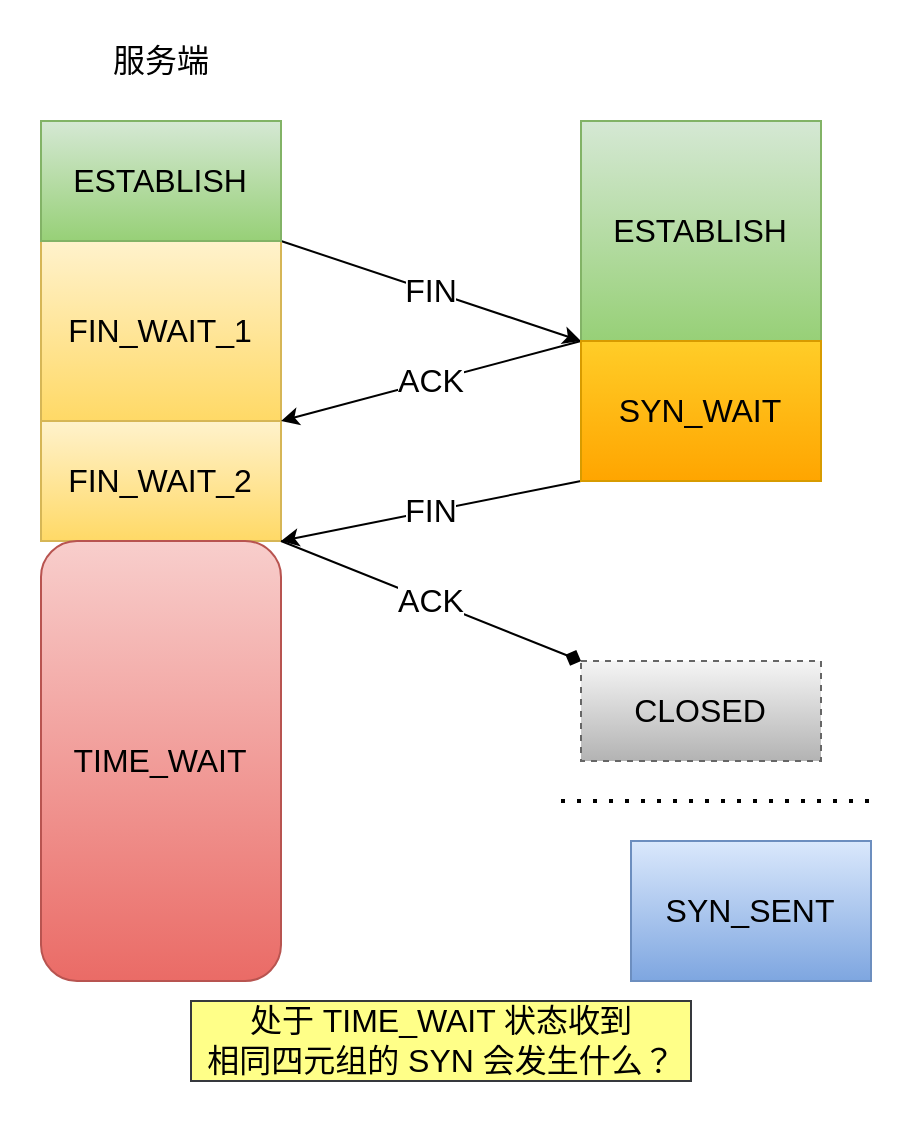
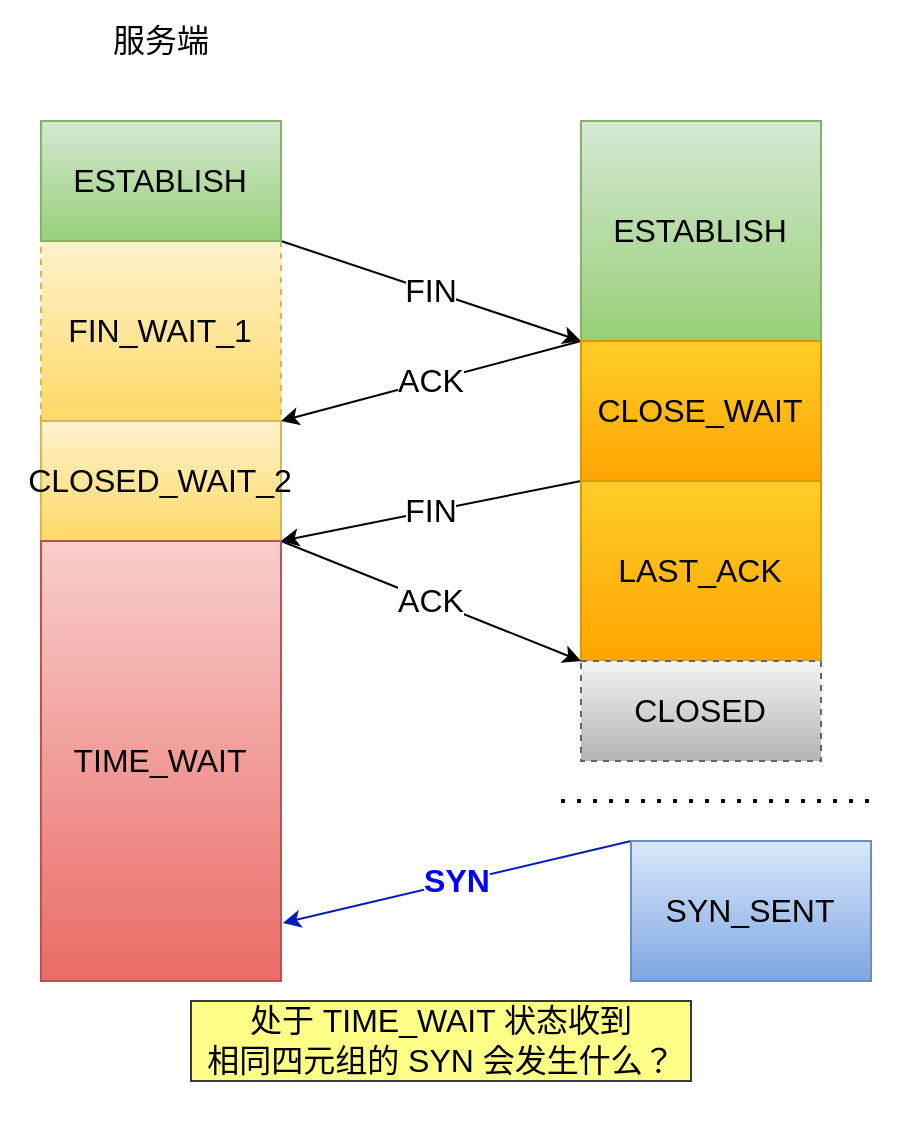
node "服务端": moved (161, 61) -> (161, 41)
node "FIN_WAIT_1": style solid -> dashed
node "SYN_WAIT": label "SYN_WAIT" -> "CLOSE_WAIT"
node "FIN_WAIT_2": label "FIN_WAIT_2" -> "CLOSED_WAIT_2"
node "LAST_ACK": added
edge "TIME_WAIT" -> "CLOSED": arrowhead diamond -> classic
node "TIME_WAIT": shape rounded rectangle -> rectangle
edge "SYN_SENT" -> "TIME_WAIT": added, label "SYN"
